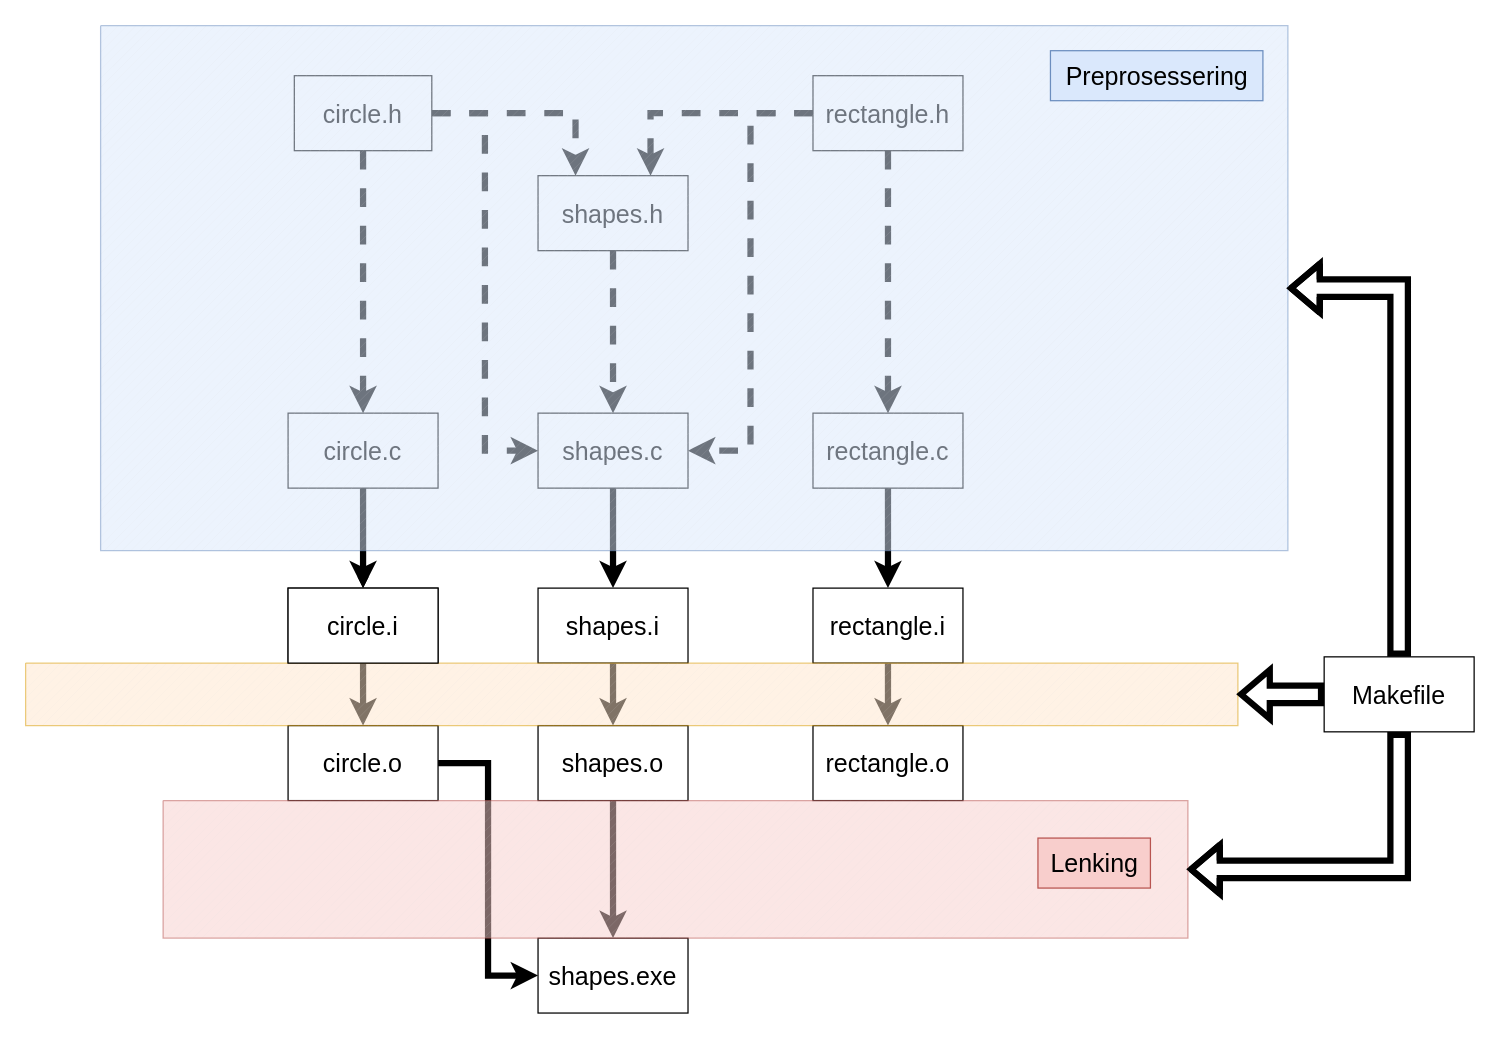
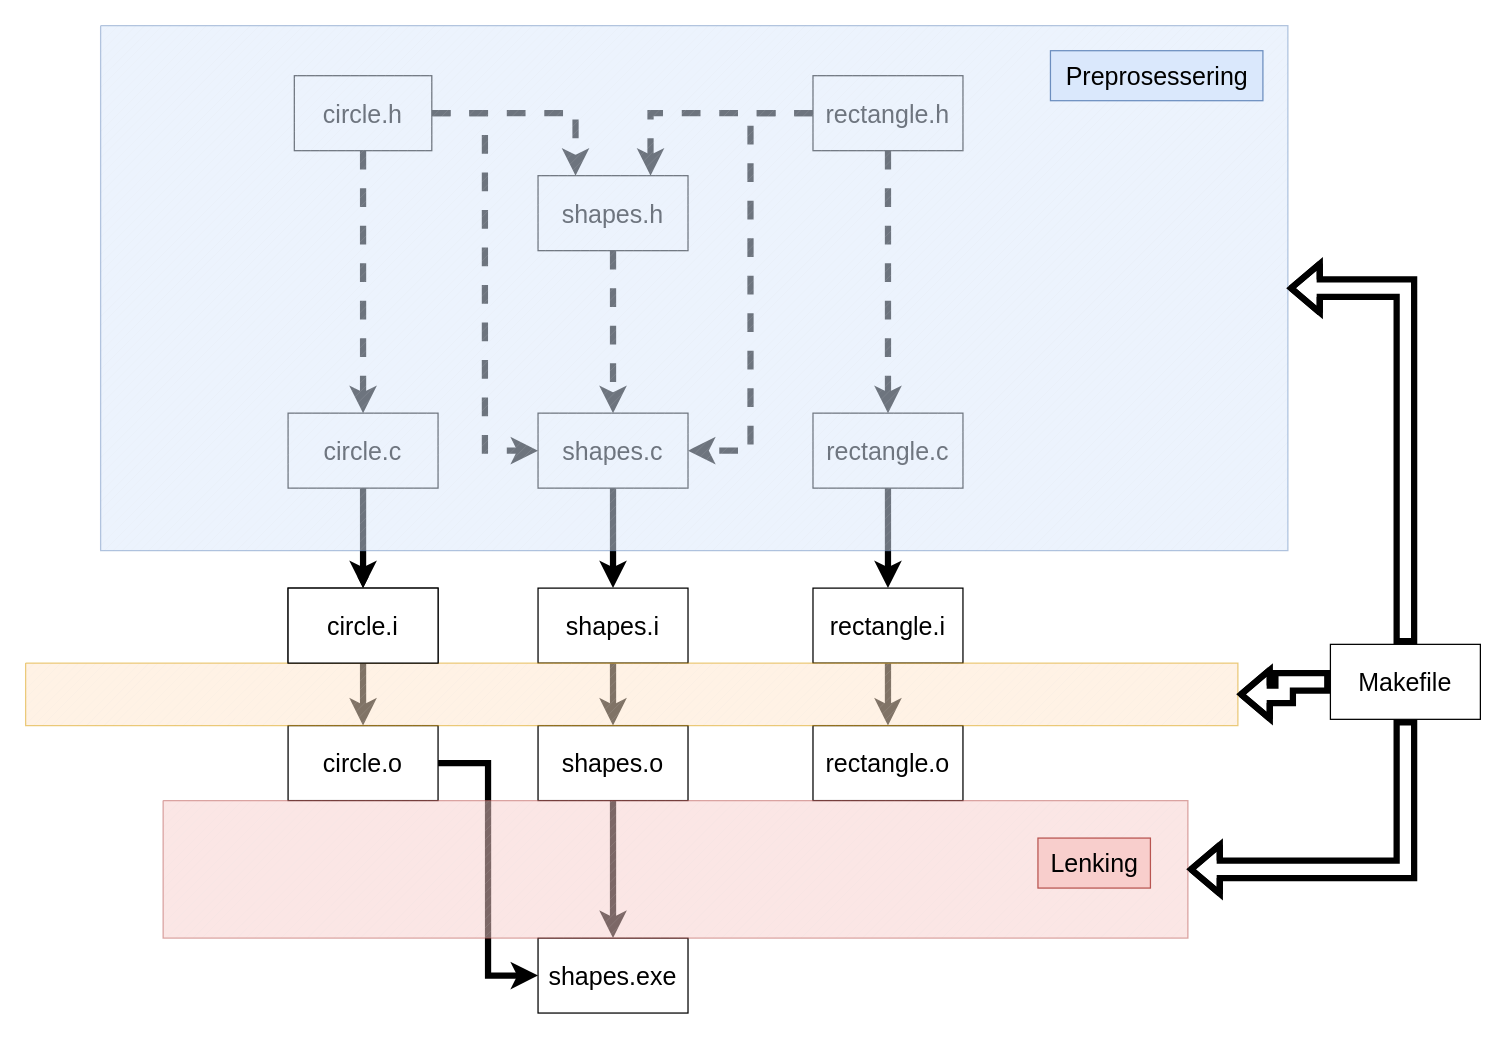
node "Makefile": moved (1399, 694) -> (1406, 682)
